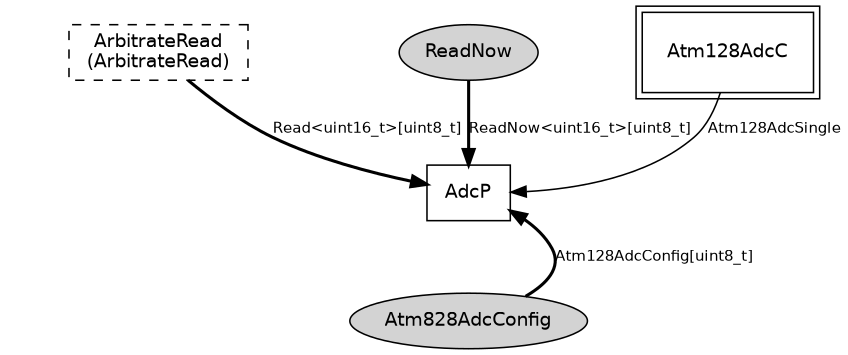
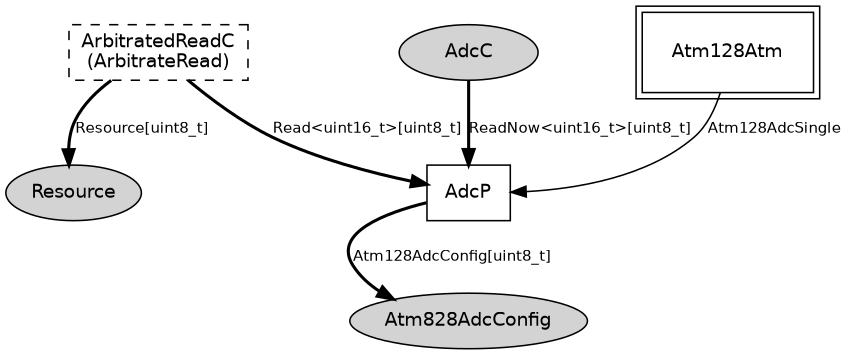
node "ArbitrateRead (ArbitrateRead)": label "ArbitrateRead (ArbitrateRead)" -> "ArbitratedReadC (ArbitrateRead)"
node "ReadNow": label "ReadNow" -> "AdcC"
node "Atm128AdcC": label "Atm128AdcC" -> "Atm128Atm"
node "Resource": added
edge "Atm828AdcConfig" -> "AdcP": reversed
